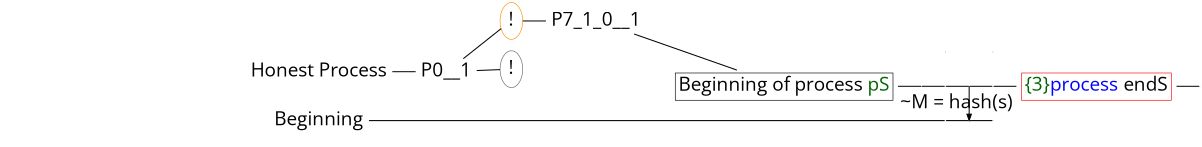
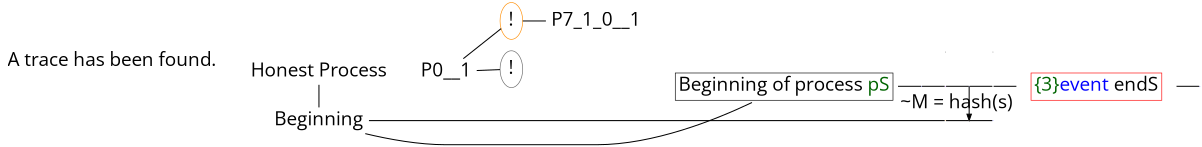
edge "P7_1_0__1" -- "Beginning of process": now "Beginning" -- "Beginning of process"
node "A trace has been found.": added
edge "Honest Process" -- "P0__1": now "Honest Process" -- "Beginning"
node "{3}": text "process" -> "event"
